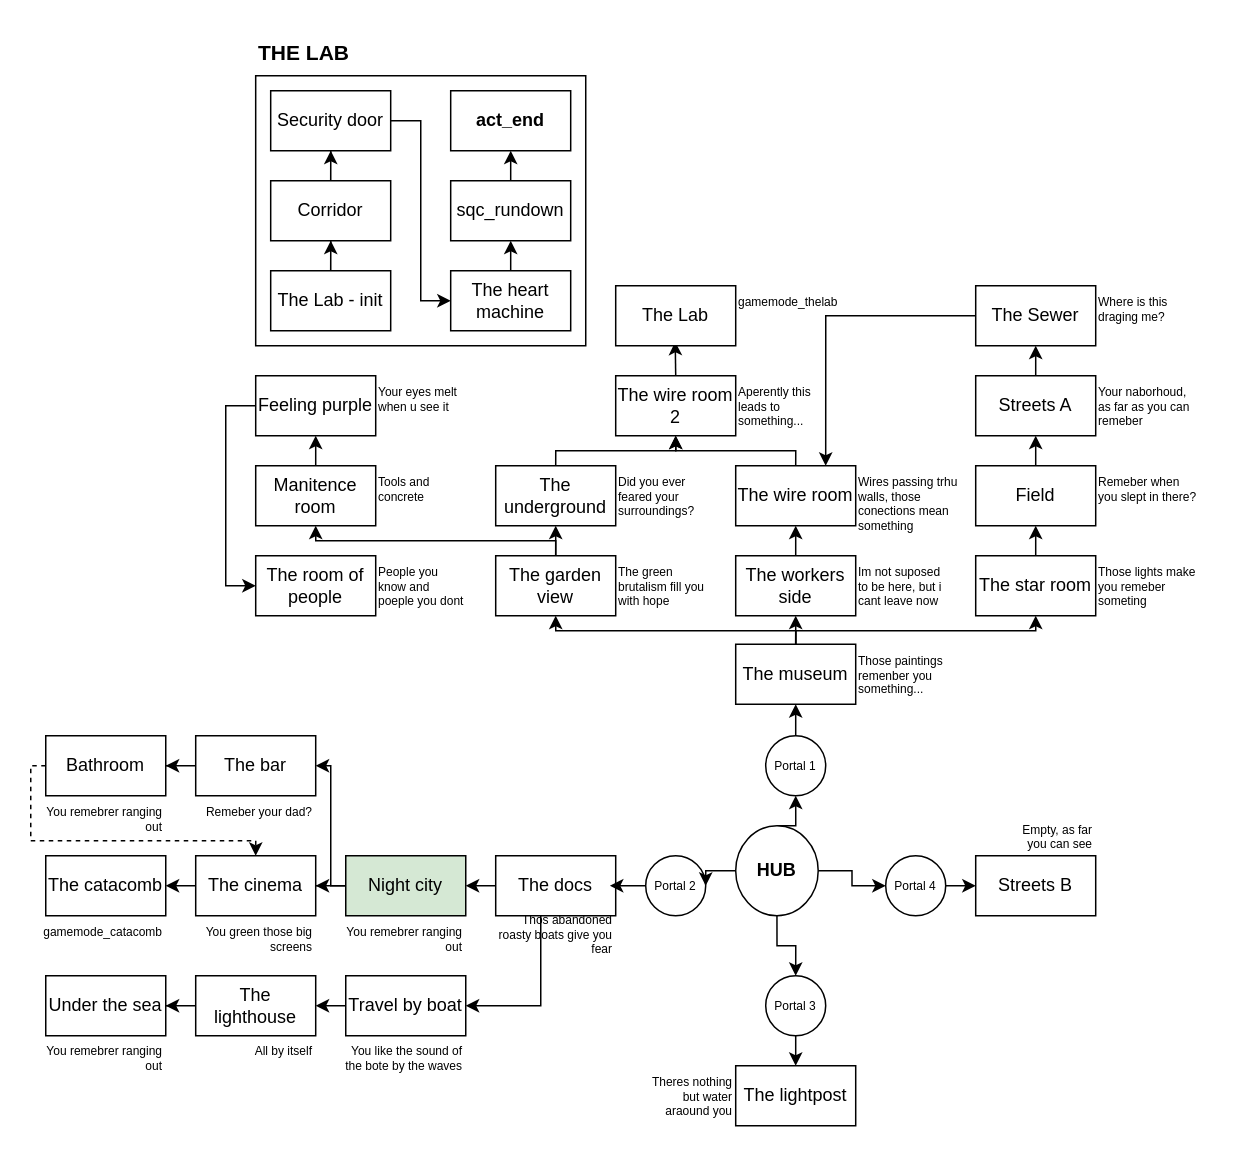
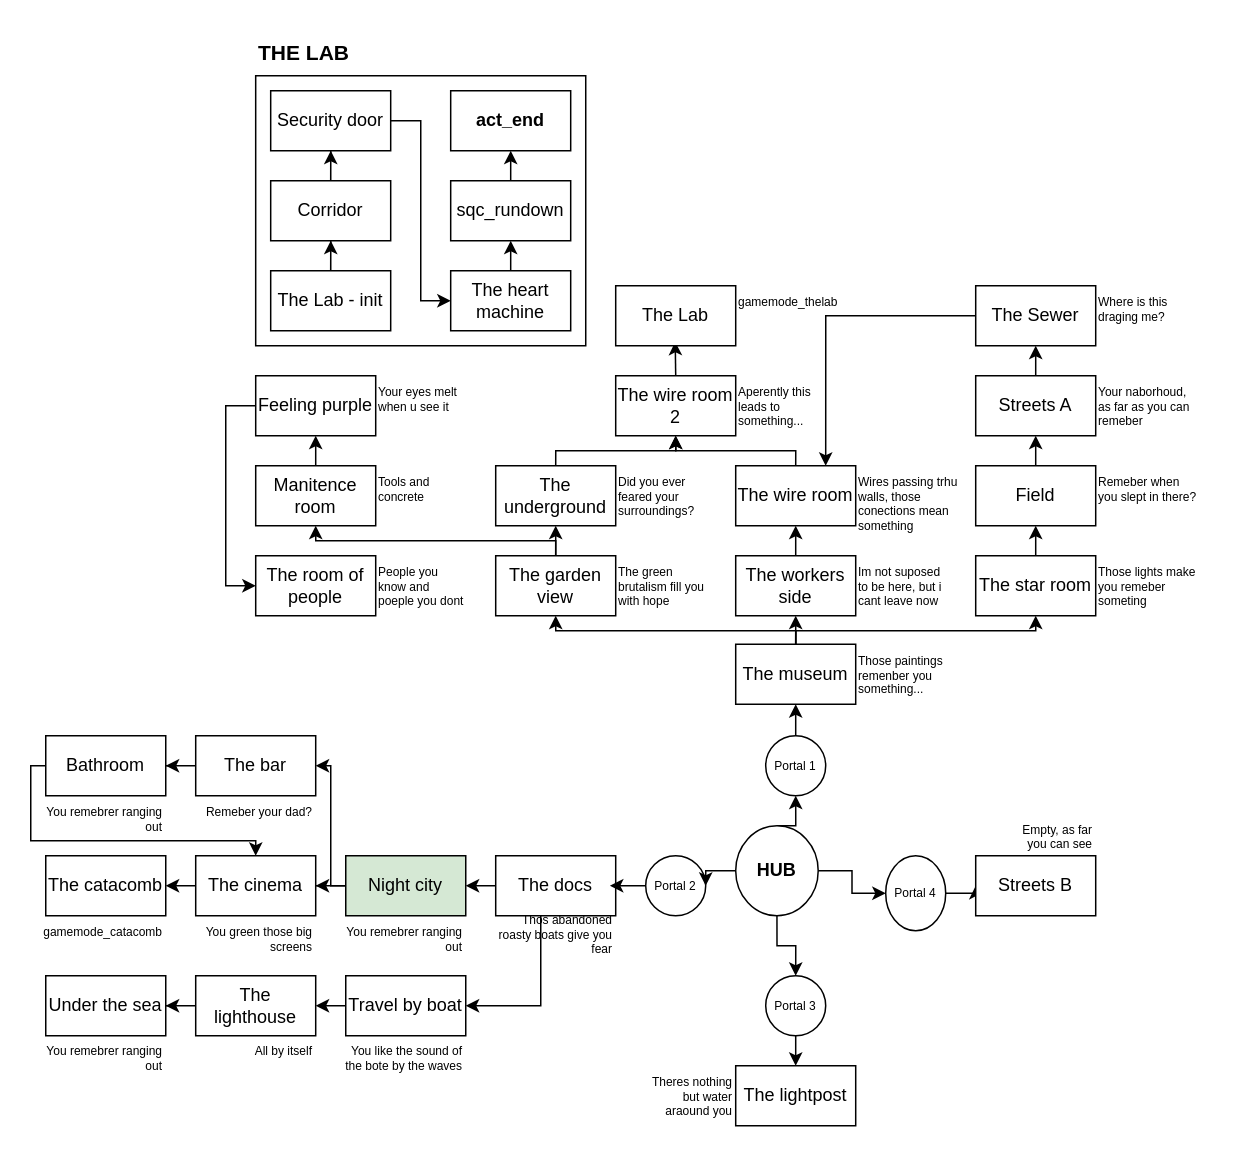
edge "Bathroom" -> "The cinema": style dashed -> solid
node "Portal 4": size 60x60 -> 60x75
